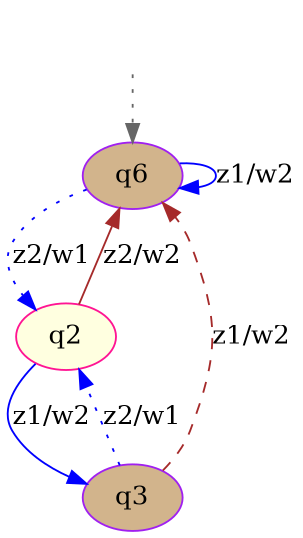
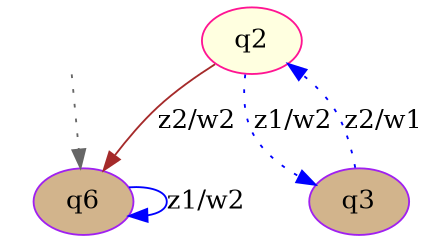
edge "q6" -> "q2": removed, label "z2/w1"
edge "q3" -> "q6": removed, label "z1/w2"
edge "q2" -> "q3": style solid -> dotted
